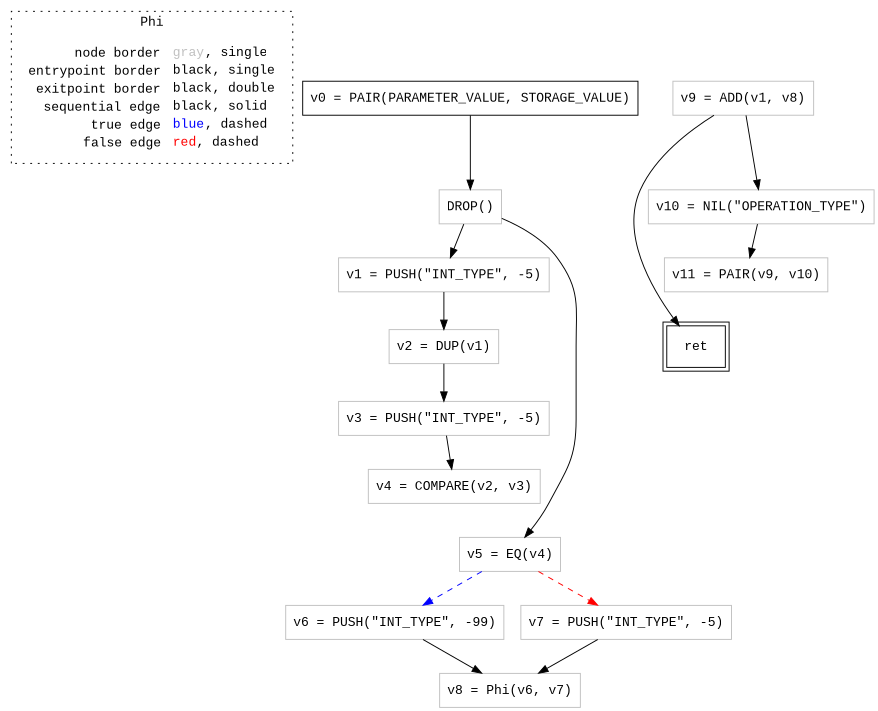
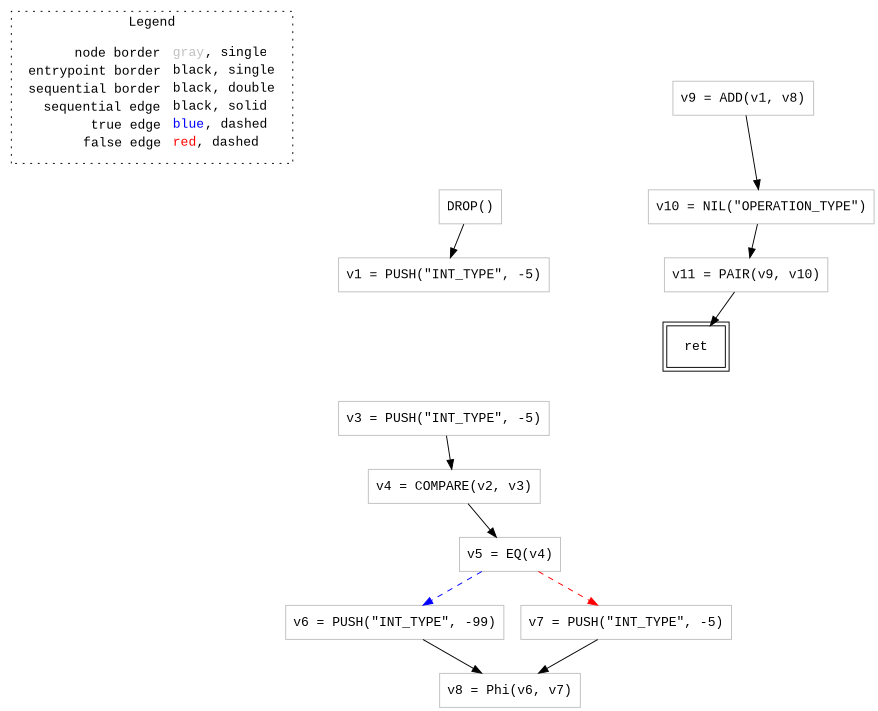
cluster "Phi": label "Phi" -> "Legend"
node "node border": text "exitpoint border" -> "sequential border"
node "v0 = PAIR(PARAMETER_VALUE, STORAGE_VALUE)": removed
edge "v9 = ADD(v1, v8)" -> "ret": now "v11 = PAIR(v9, v10)" -> "ret"
node "v2 = DUP(v1)": removed
edge "DROP()" -> "v5 = EQ(v4)": now "v4 = COMPARE(v2, v3)" -> "v5 = EQ(v4)"
